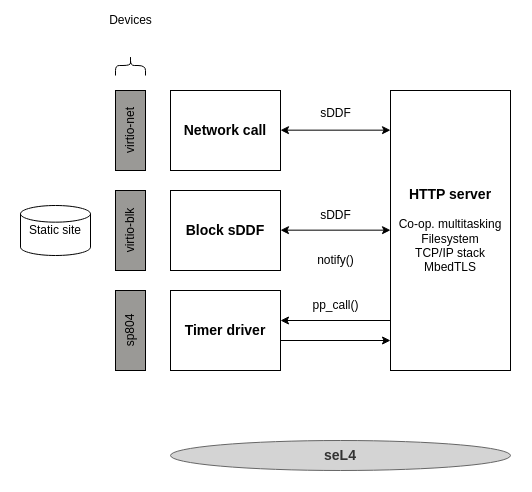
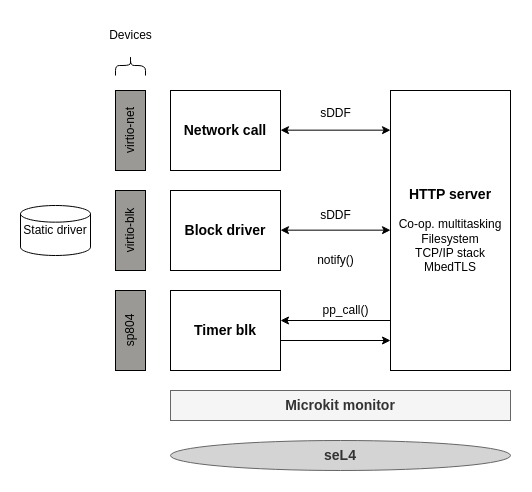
node "Devices": moved (131, 21) -> (131, 36)
node "Static site": label "Static site" -> "Static driver"
node "Block sDDF": label "Block sDDF" -> "Block driver"
node "pp_call()": moved (336, 306) -> (346, 311)
node "Timer driver": label "Timer driver" -> "Timer blk"
node "Microkit monitor": added
